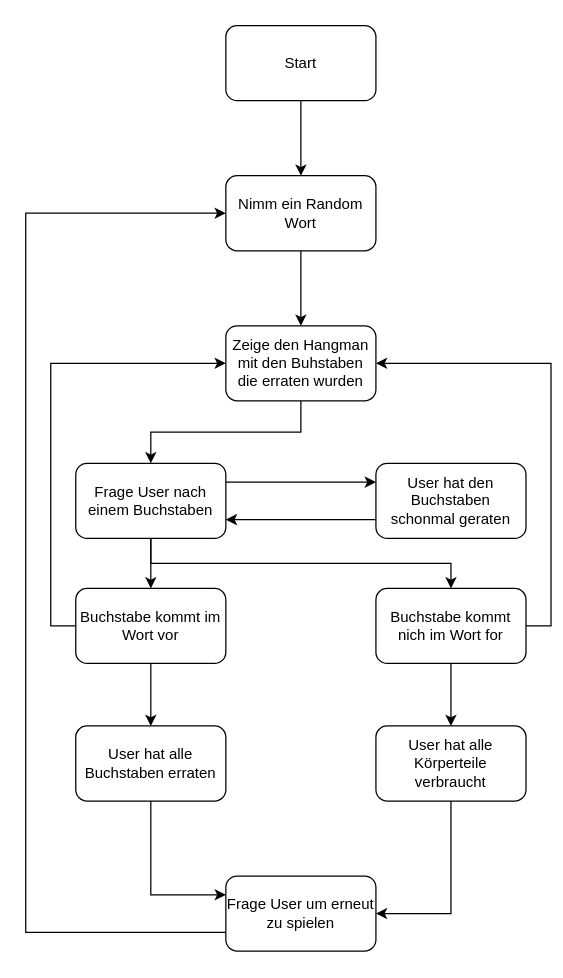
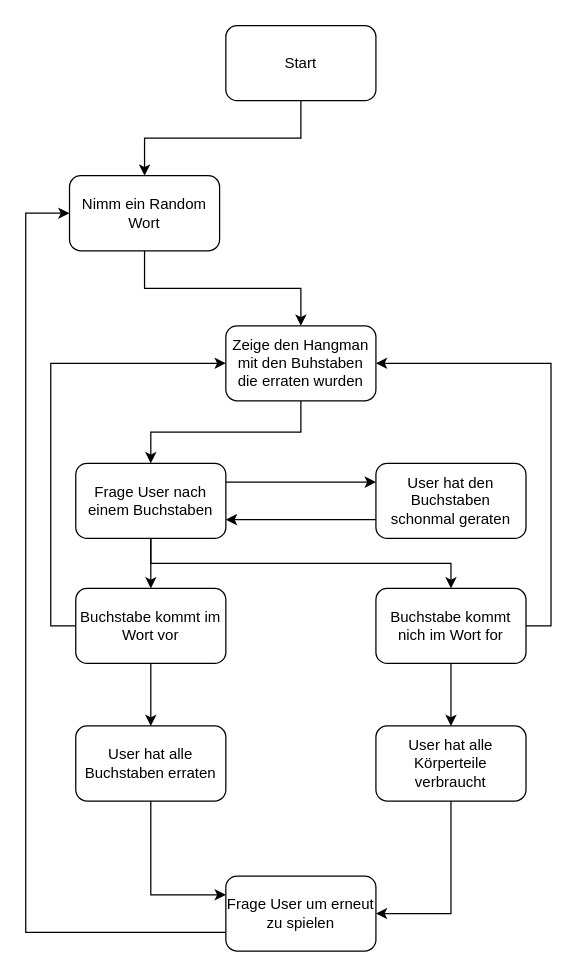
node "Nimm ein Random Wort": moved (301, 213) -> (144, 213)
